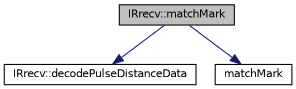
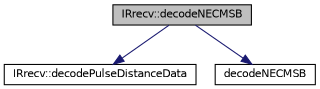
node "IRrecv::matchMark": label "IRrecv::matchMark" -> "IRrecv::decodeNECMSB"
node "matchMark": label "matchMark" -> "decodeNECMSB"
